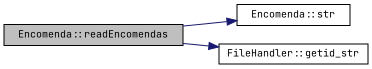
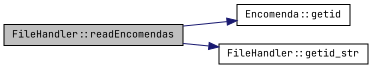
node "Encomenda::str": label "Encomenda::str" -> "Encomenda::getid"
node "Encomenda::readEncomendas": label "Encomenda::readEncomendas" -> "FileHandler::readEncomendas"
